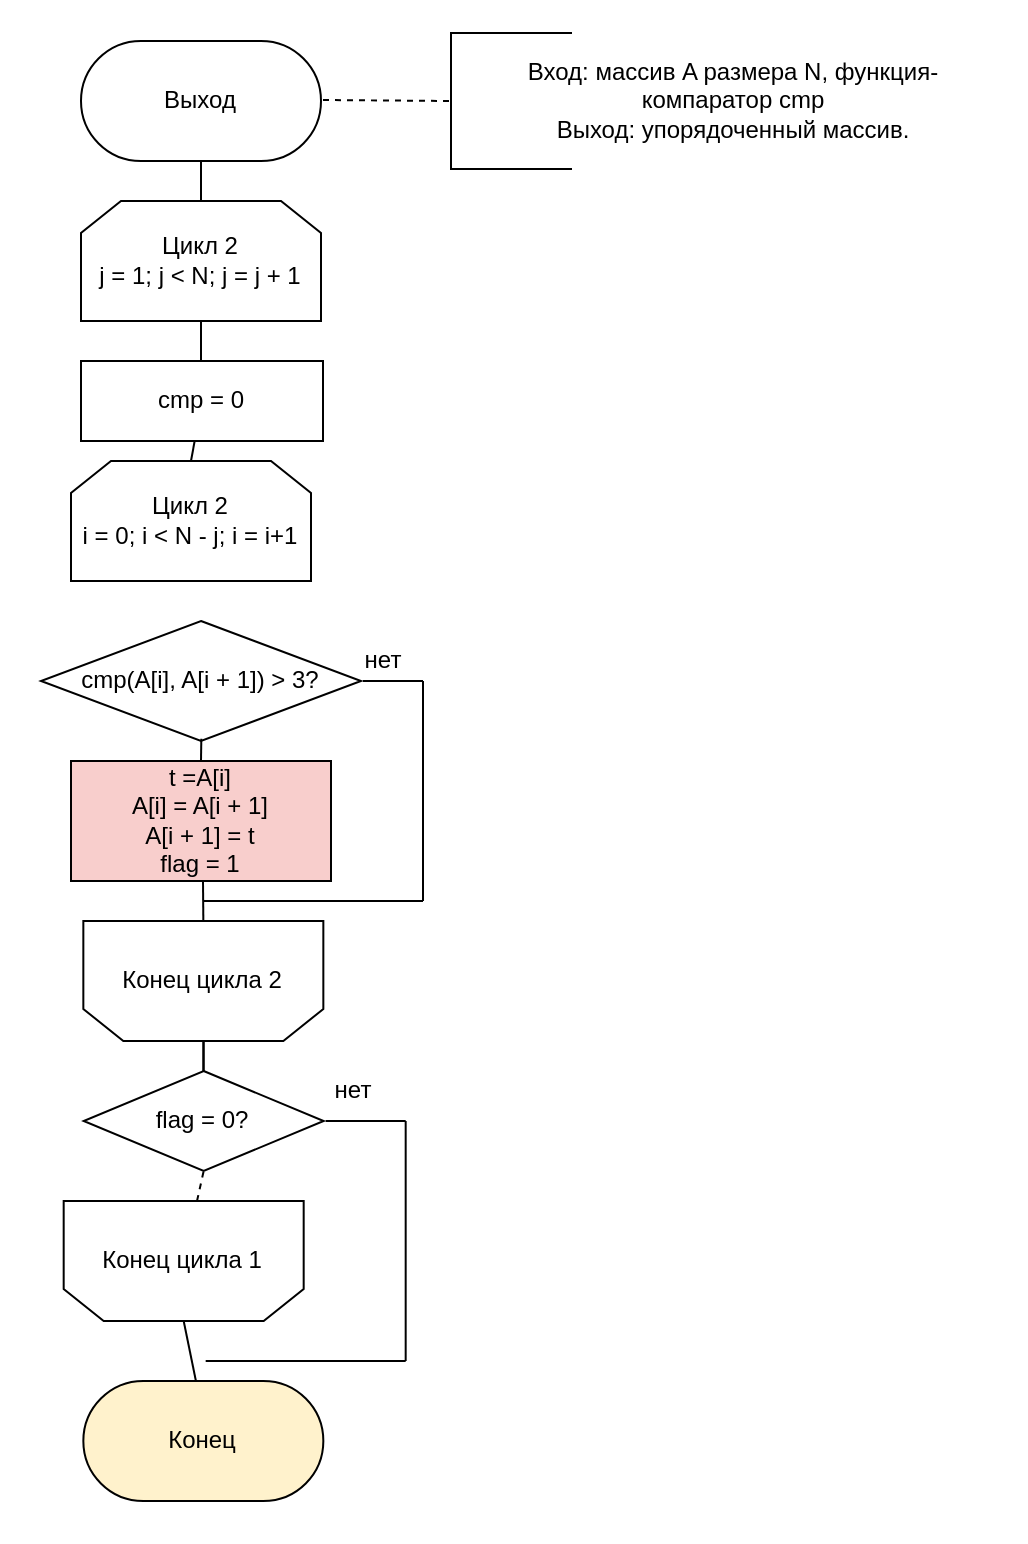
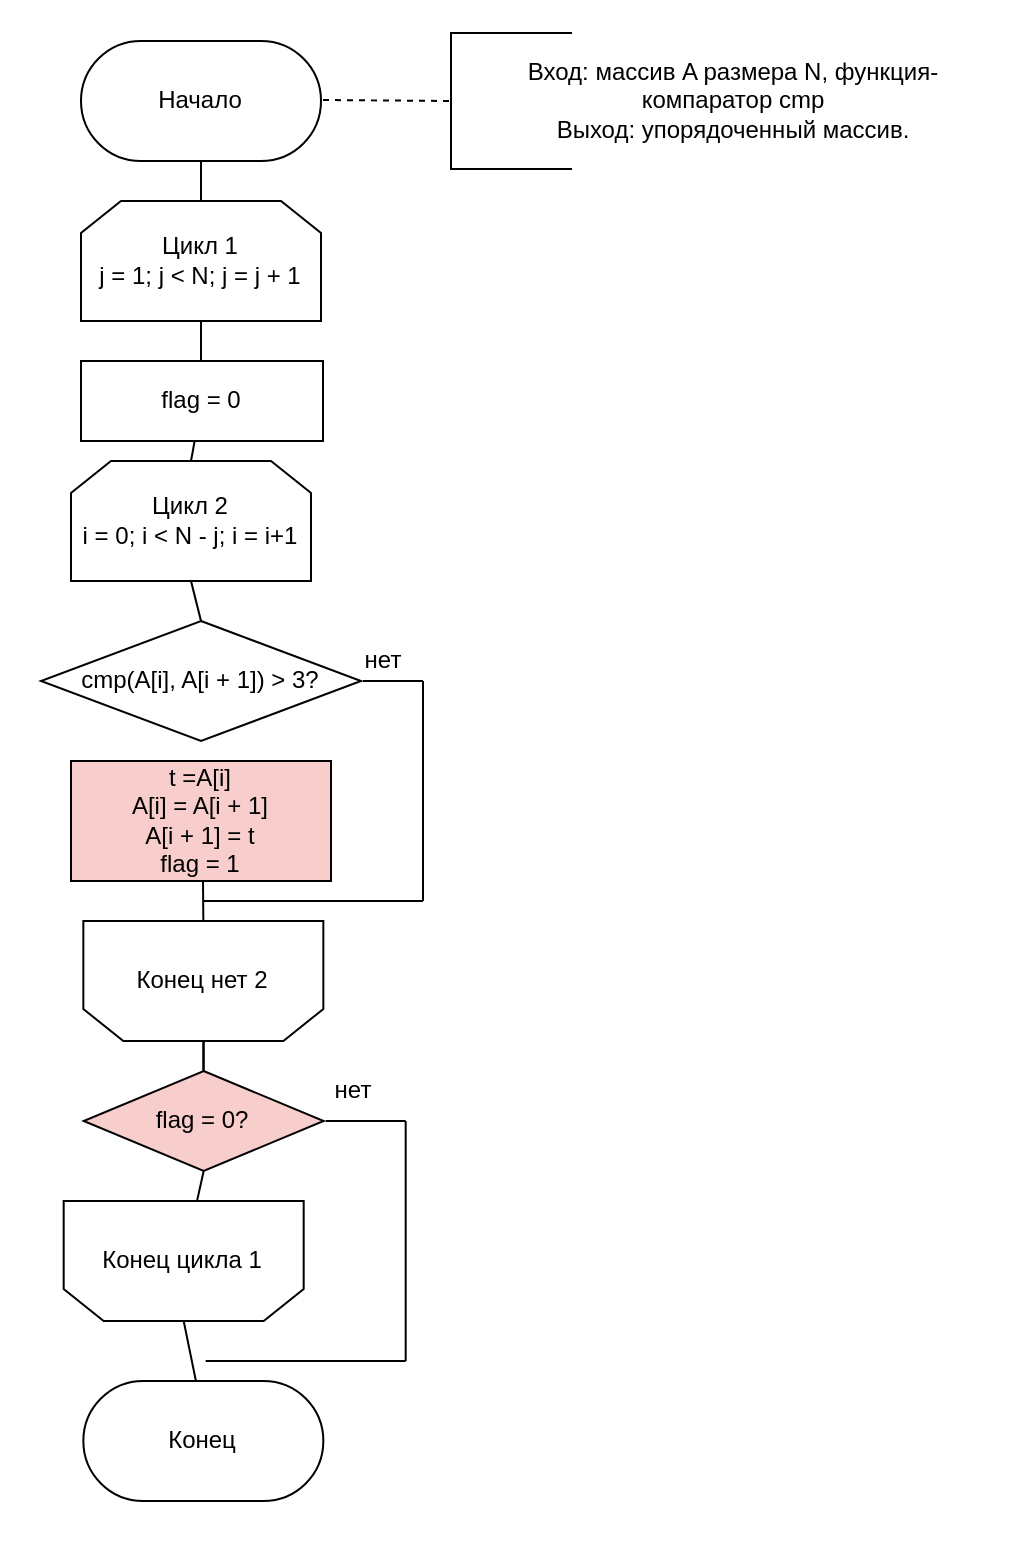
node "Выход": label "Выход" -> "Начало"
node "Цикл 2 j = 1; j < N; j = j + 1": label "Цикл 2 j = 1; j < N; j = j + 1" -> "Цикл 1 j = 1; j < N; j = j + 1"
node "cmp = 0": label "cmp = 0" -> "flag = 0"
edge "Цикл 2 i = 0; i < N - j; i = i+1" -- "сmp(A[i], A[i + 1]) > 3?": added
edge "сmp(A[i], A[i + 1]) > 3?" -- "t =A[i] A[i] = A[i + 1] A[i + 1] = t flag = 1": removed
node "Конец цикла 2": label "Конец цикла 2" -> "Конец нет 2"
node "flag = 0?": fillcolor #ffffff -> #f8cecc
edge "flag = 0?" -- "Конец цикла 1": style dashed -> solid
node "Конец": fillcolor #fff2cc -> #ffffff
